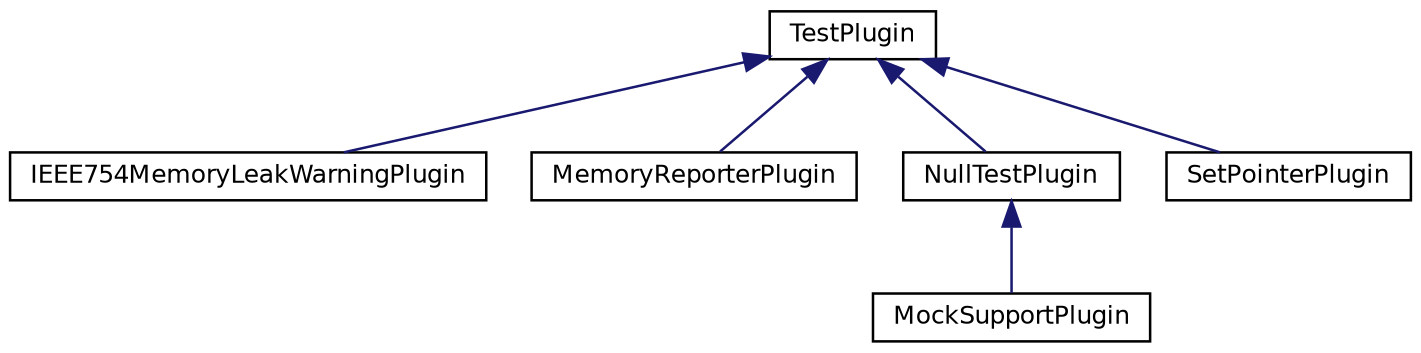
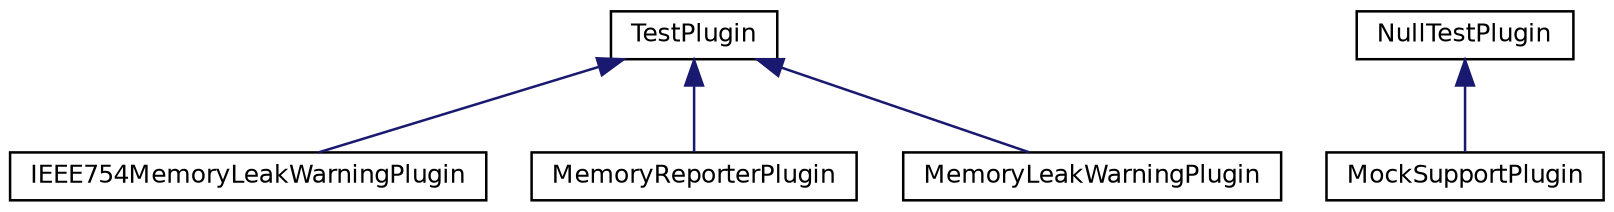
edge "NullTestPlugin" -> "TestPlugin": removed
node "SetPointerPlugin": label "SetPointerPlugin" -> "MemoryLeakWarningPlugin"
